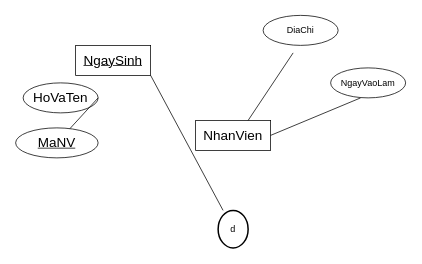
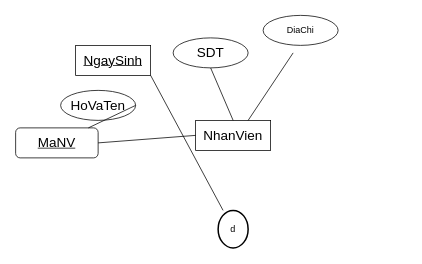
node "SDT": added
node "NgayVaoLam": removed
edge "SDT" -- "NhanVien": added
node "HoVaTen": moved (60, 98) -> (98, 105)
edge "NgayVaoLam" -- "NhanVien": removed
edge "NhanVien" -- "MaNV": added
node "MaNV": shape ellipse -> rounded rectangle
